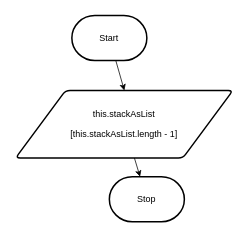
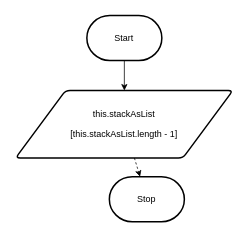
node "Start": moved (109, 38) -> (124, 38)
edge "this.stackAsList[this.stackAsList.length - 1]" -> "Stop": style solid -> dashed
